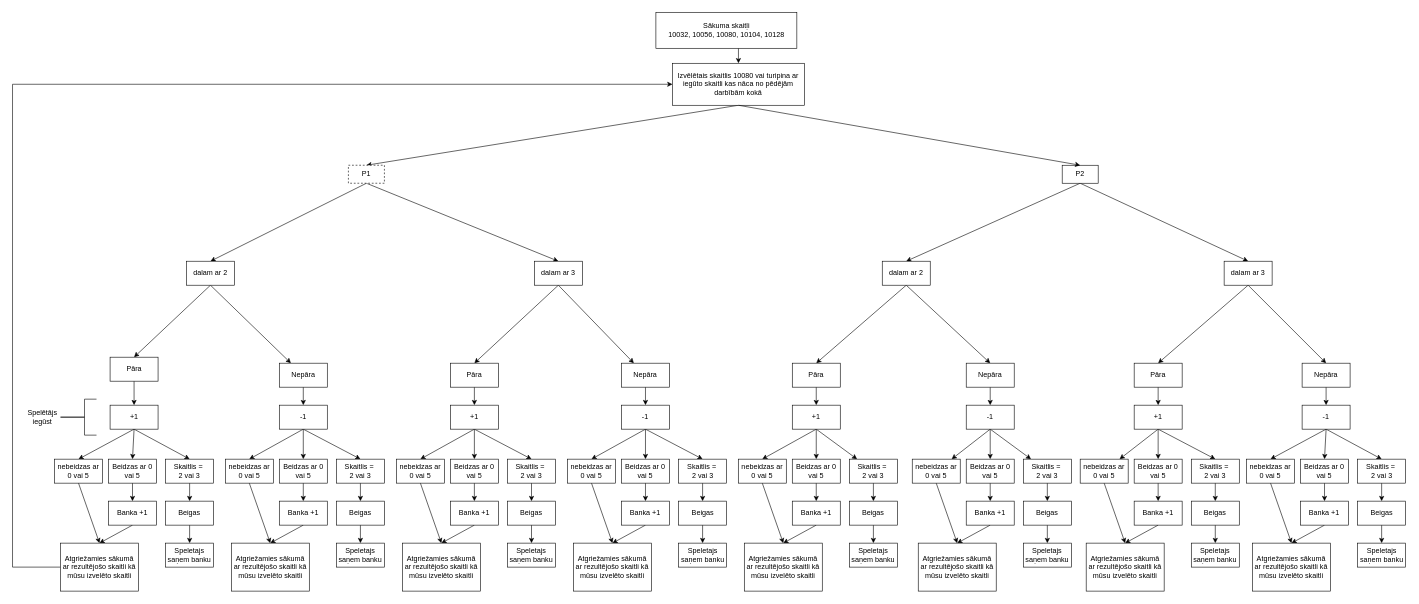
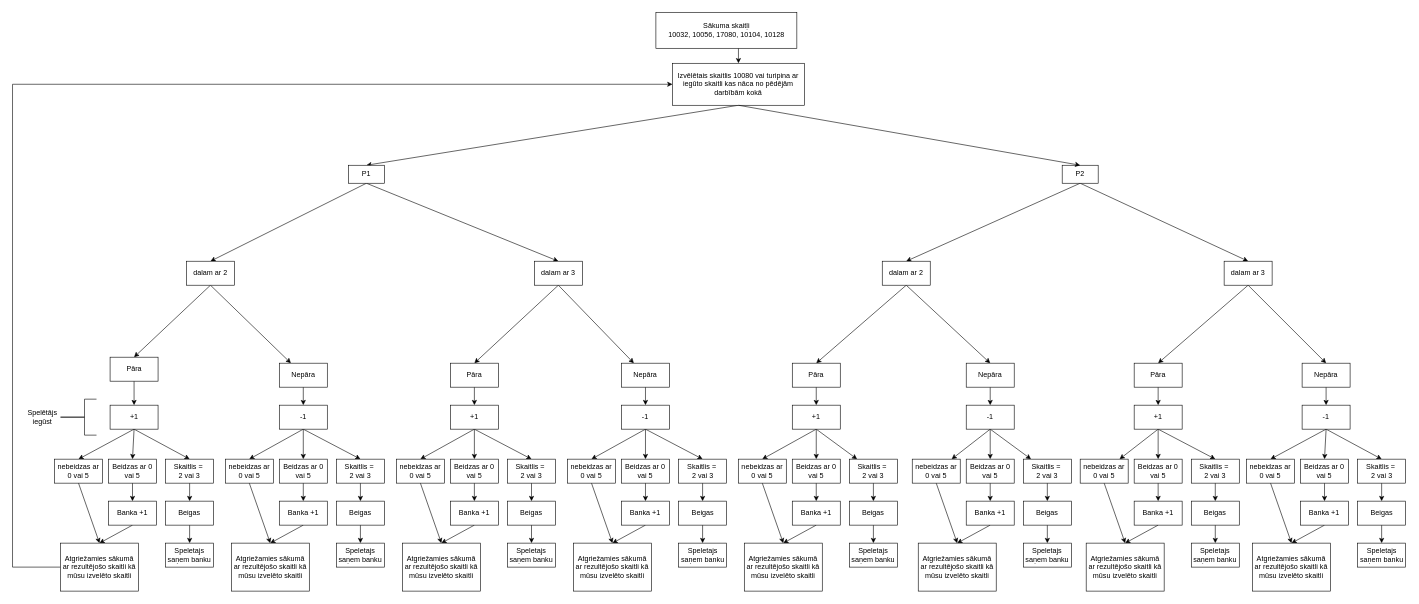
node "Sākuma skaitļi 10032, 10056, 10080, 10104, 10128": label "Sākuma skaitļi 10032, 10056, 10080, 10104, 10128" -> "Sākuma skaitļi 10032, 10056, 17080, 10104, 10128"
node "P1": style dashed -> solid
